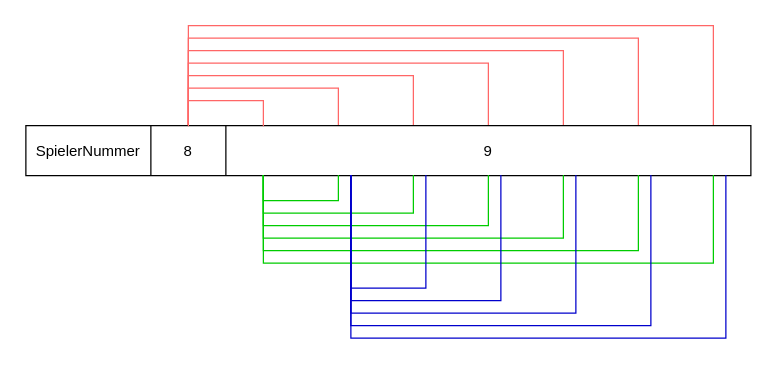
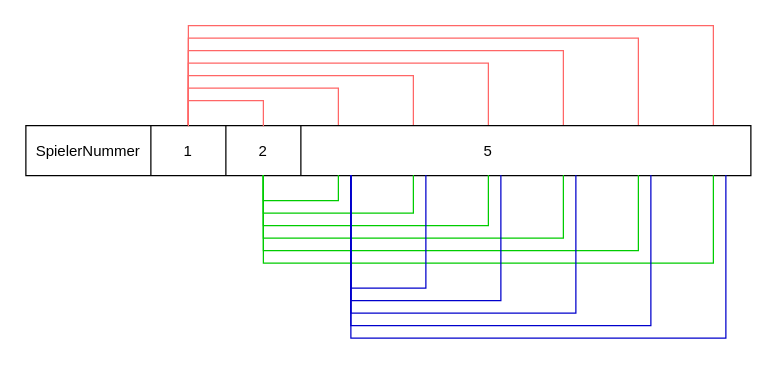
node "8": label "8" -> "1"
node "2": added
node "9": label "9" -> "5"
